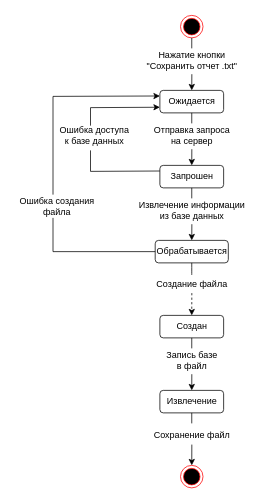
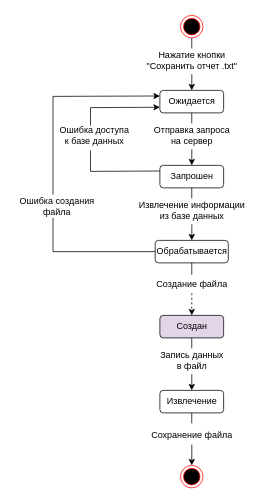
node "Создан": fillcolor #ffffff -> #e1d5e7
node "Запись базе в файл": label "Запись базе в файл" -> "Запись данных в файл"
node "Сохранение файл": label "Сохранение файл" -> "Сохранение файла"
